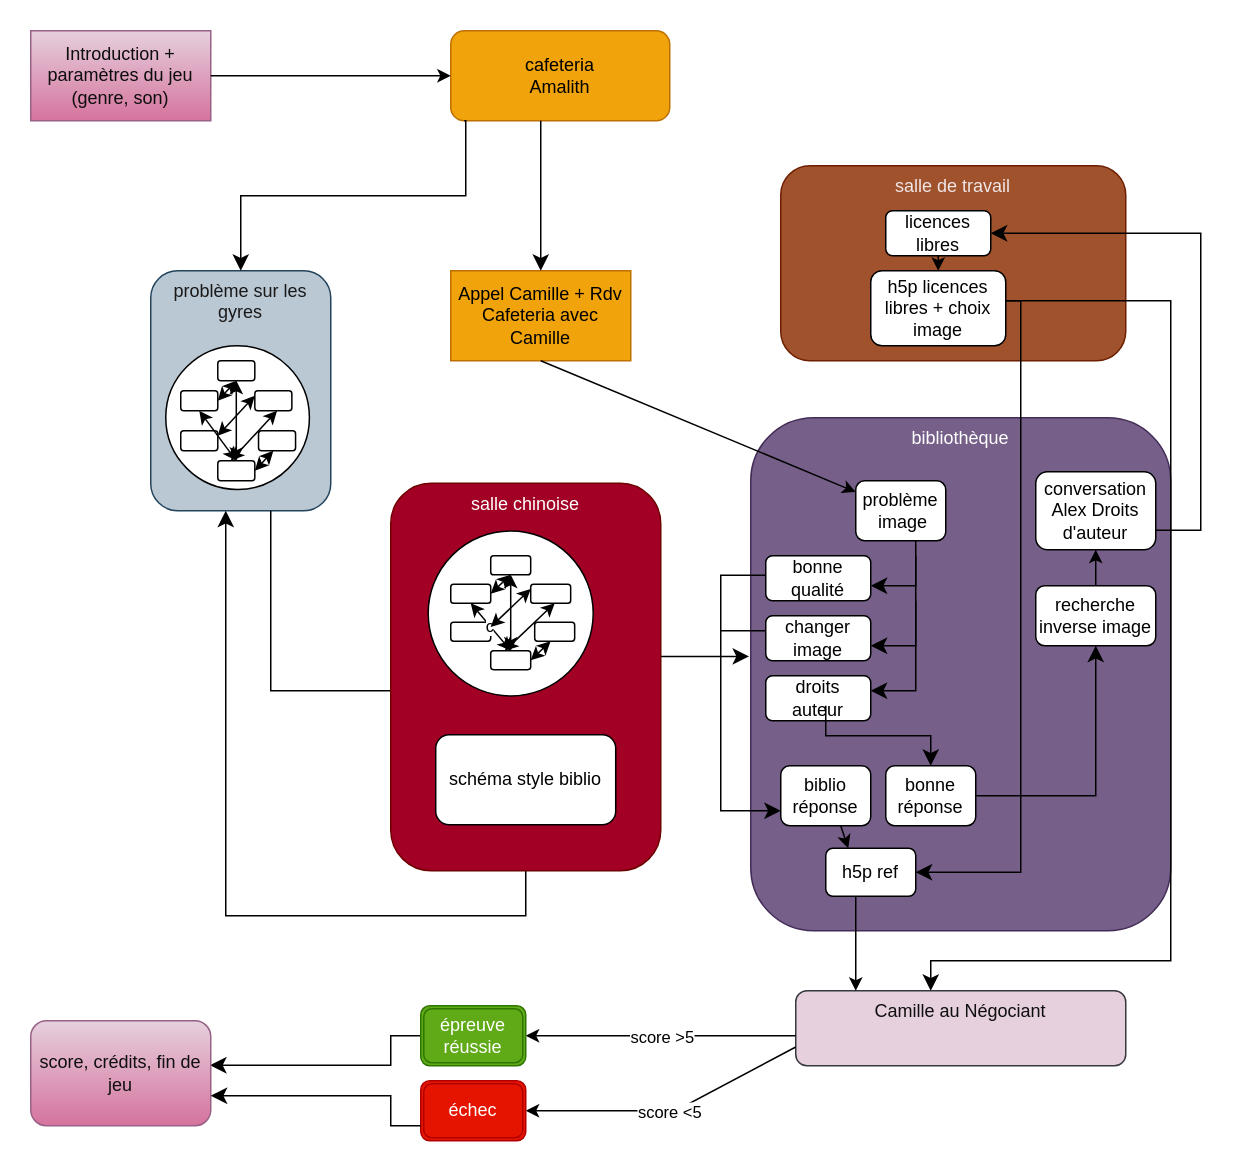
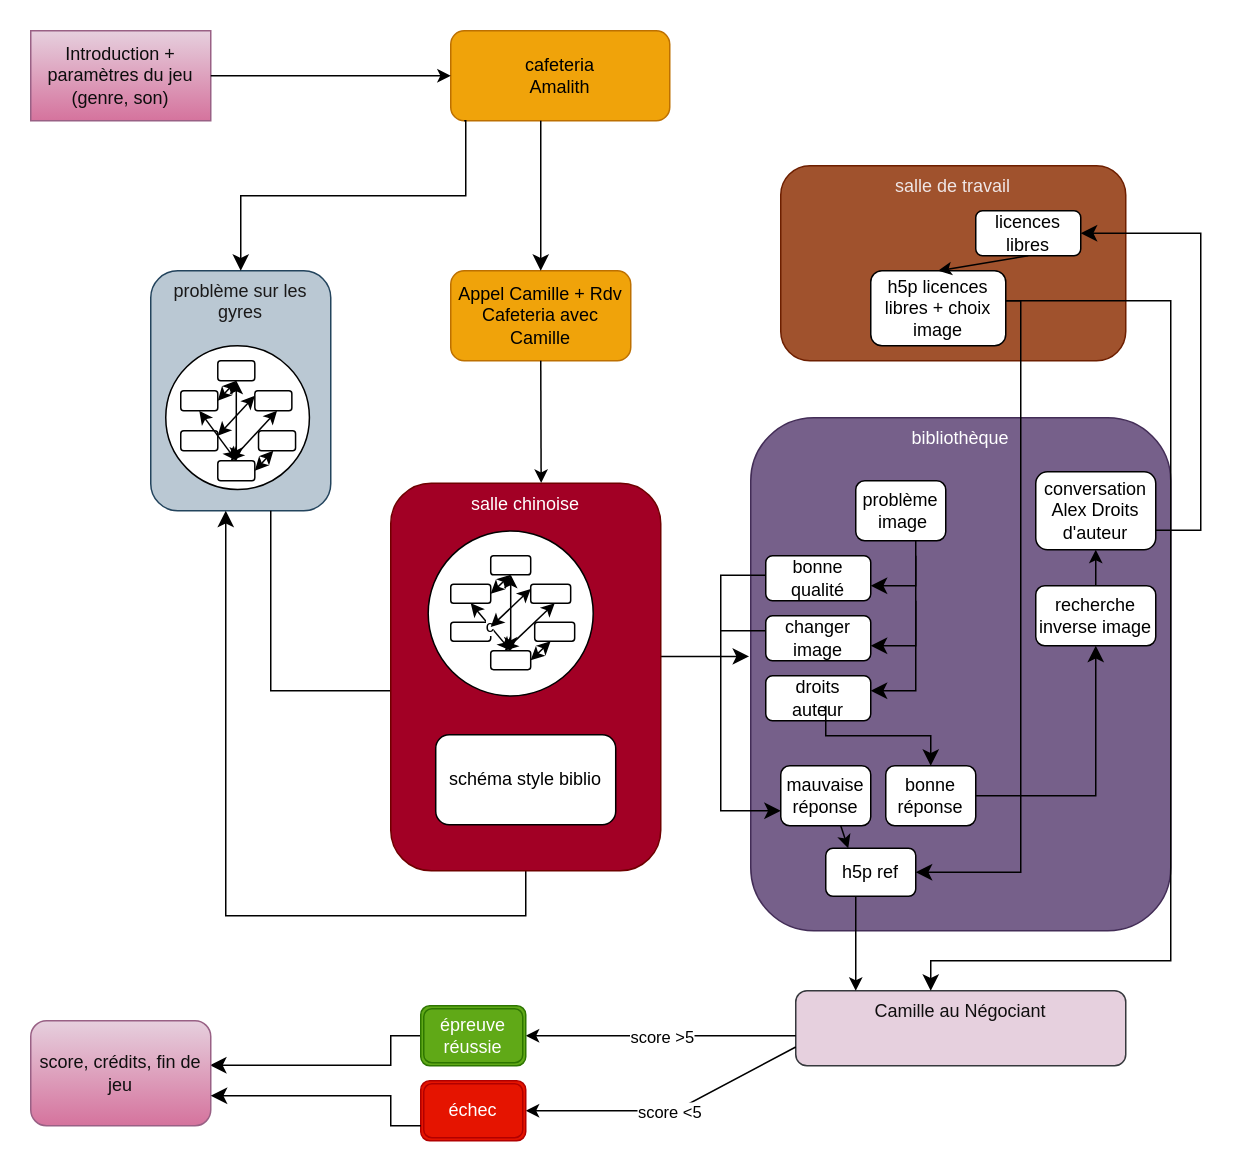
node "licences libres": moved (938, 233) -> (1028, 233)
node "Appel Camille + Rdv Cafeteria avec Camille": shape rectangle -> rounded rectangle
edge "Appel Camille + Rdv Cafeteria avec Camille" -> "problème image": now "Appel Camille + Rdv Cafeteria avec Camille" -> "salle chinoise"
node "biblio réponse": label "biblio réponse" -> "mauvaise réponse"
